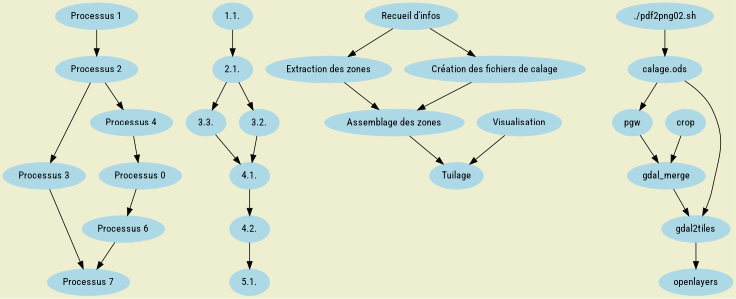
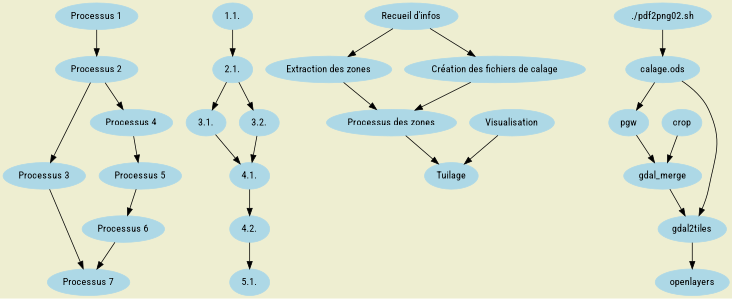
node "3.3.": label "3.3." -> "3.1."
node "Assemblage des zones": label "Assemblage des zones" -> "Processus des zones"
node "Processus 0": label "Processus 0" -> "Processus 5"
